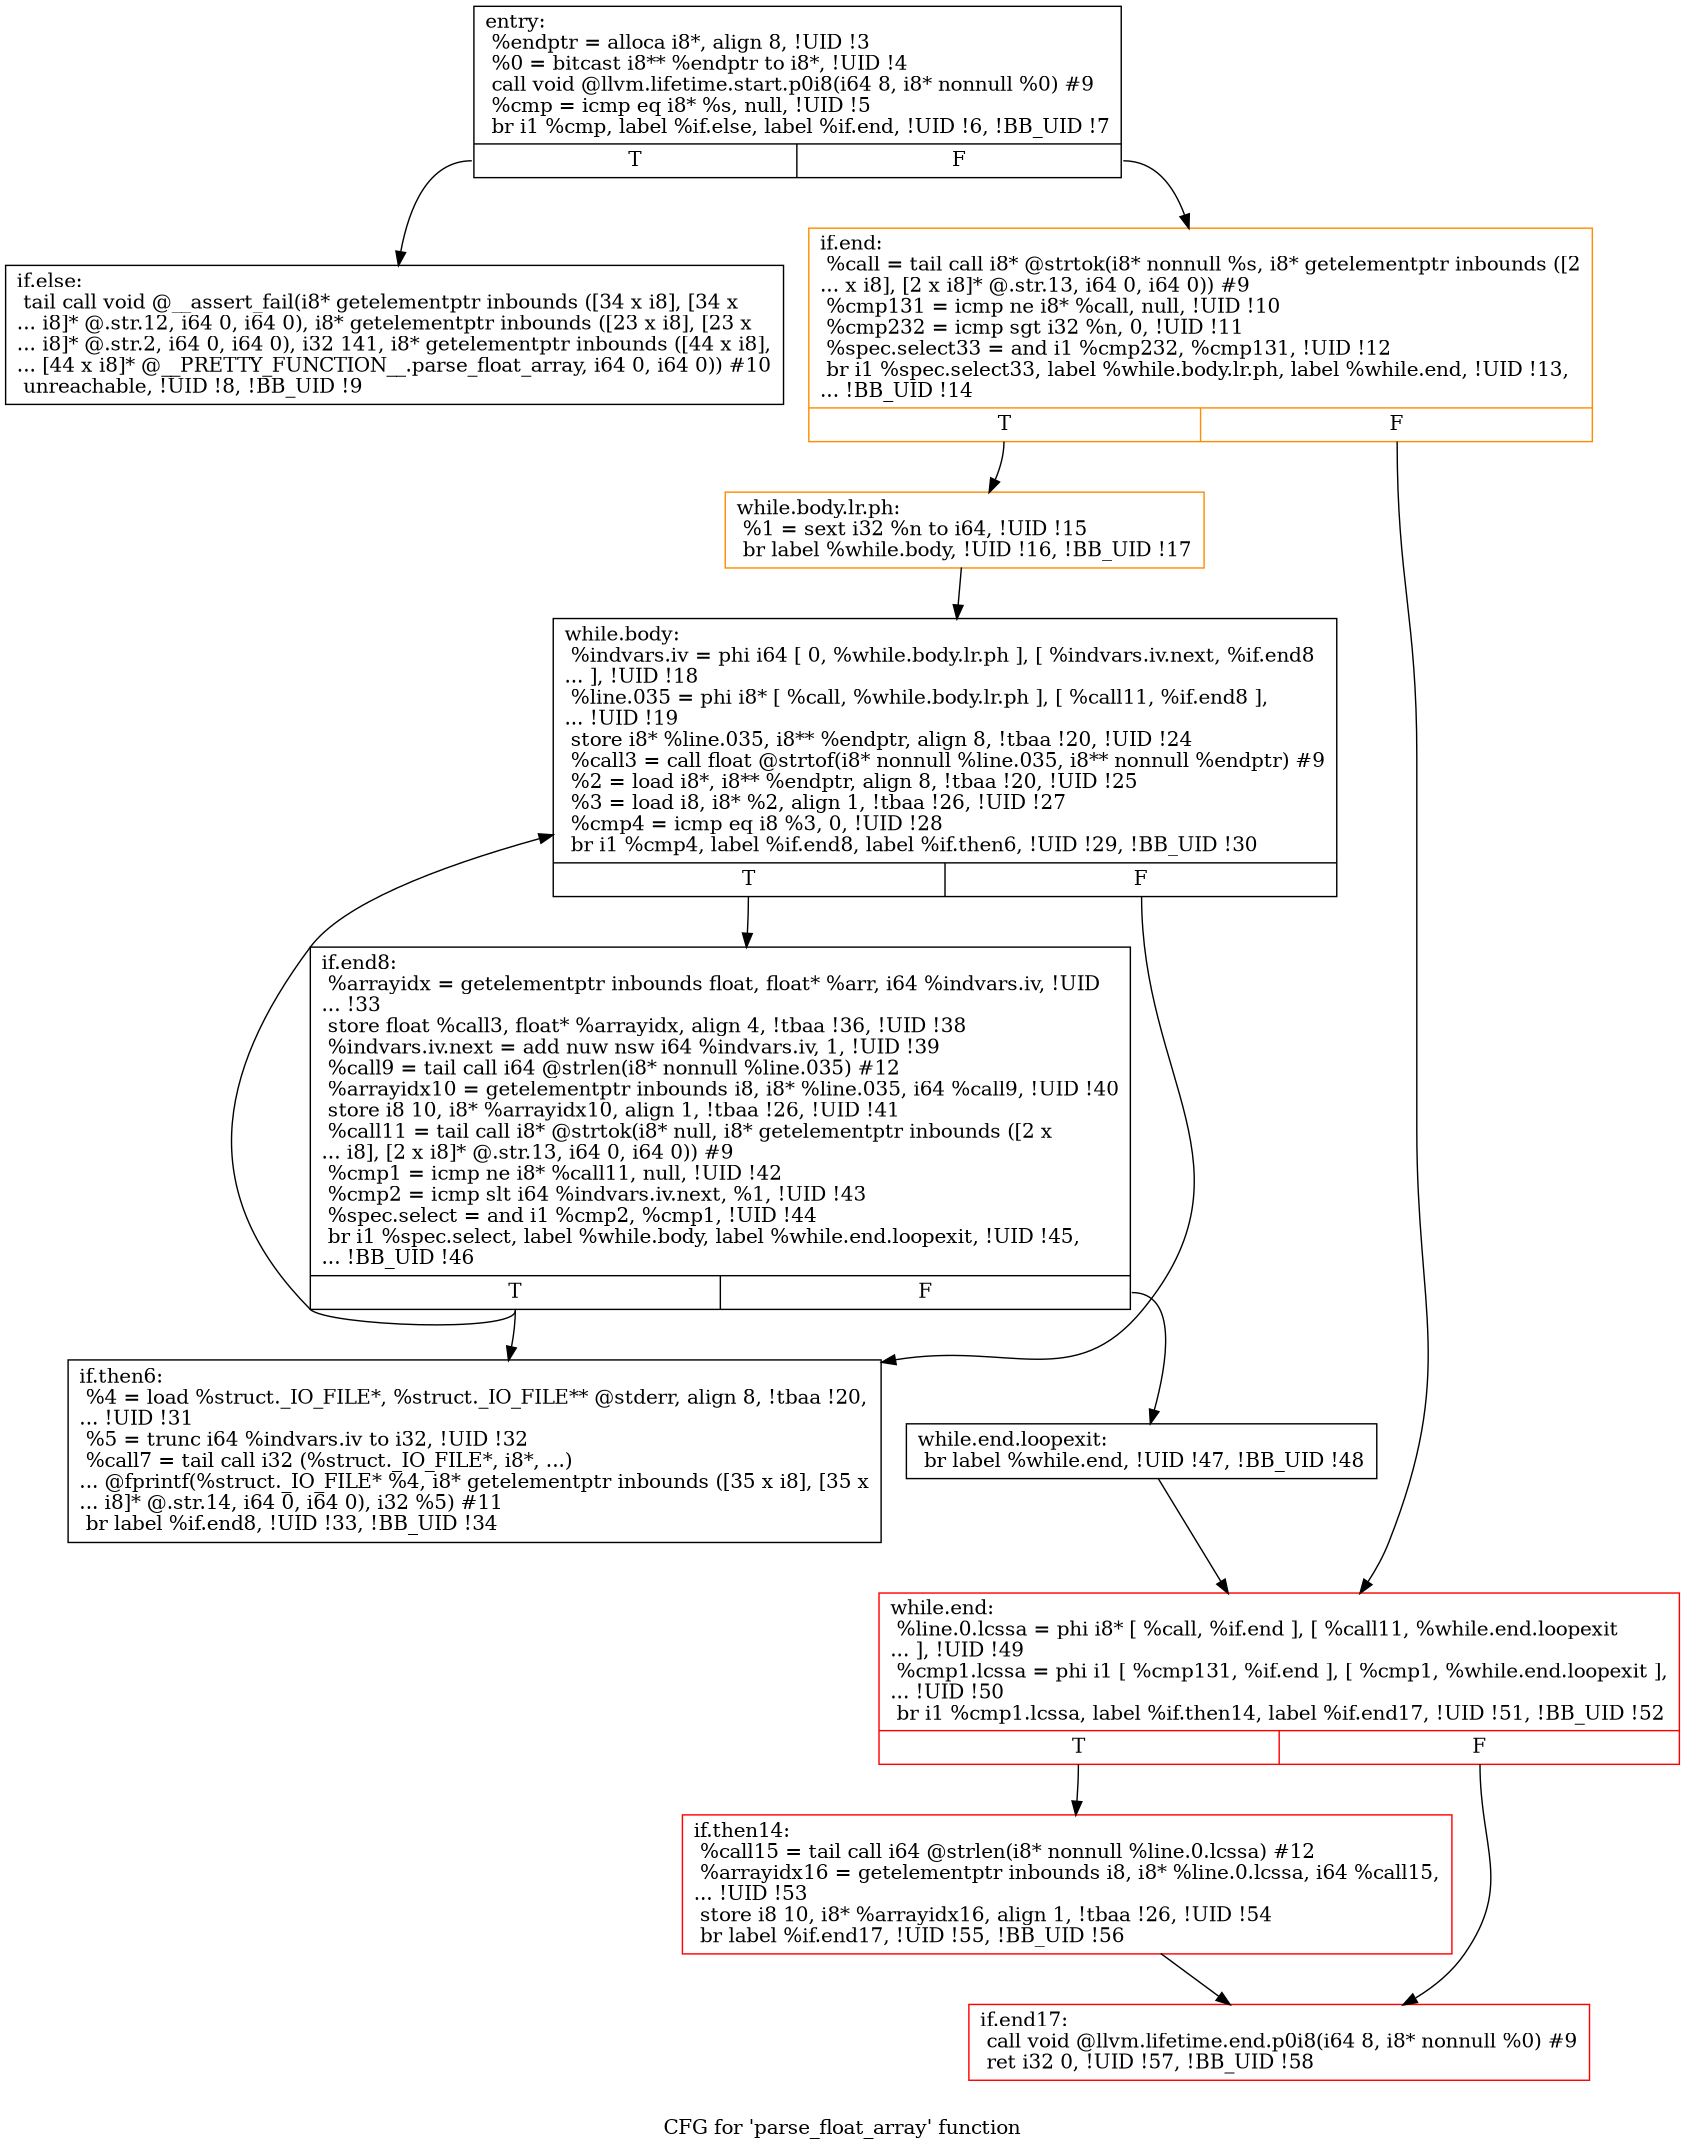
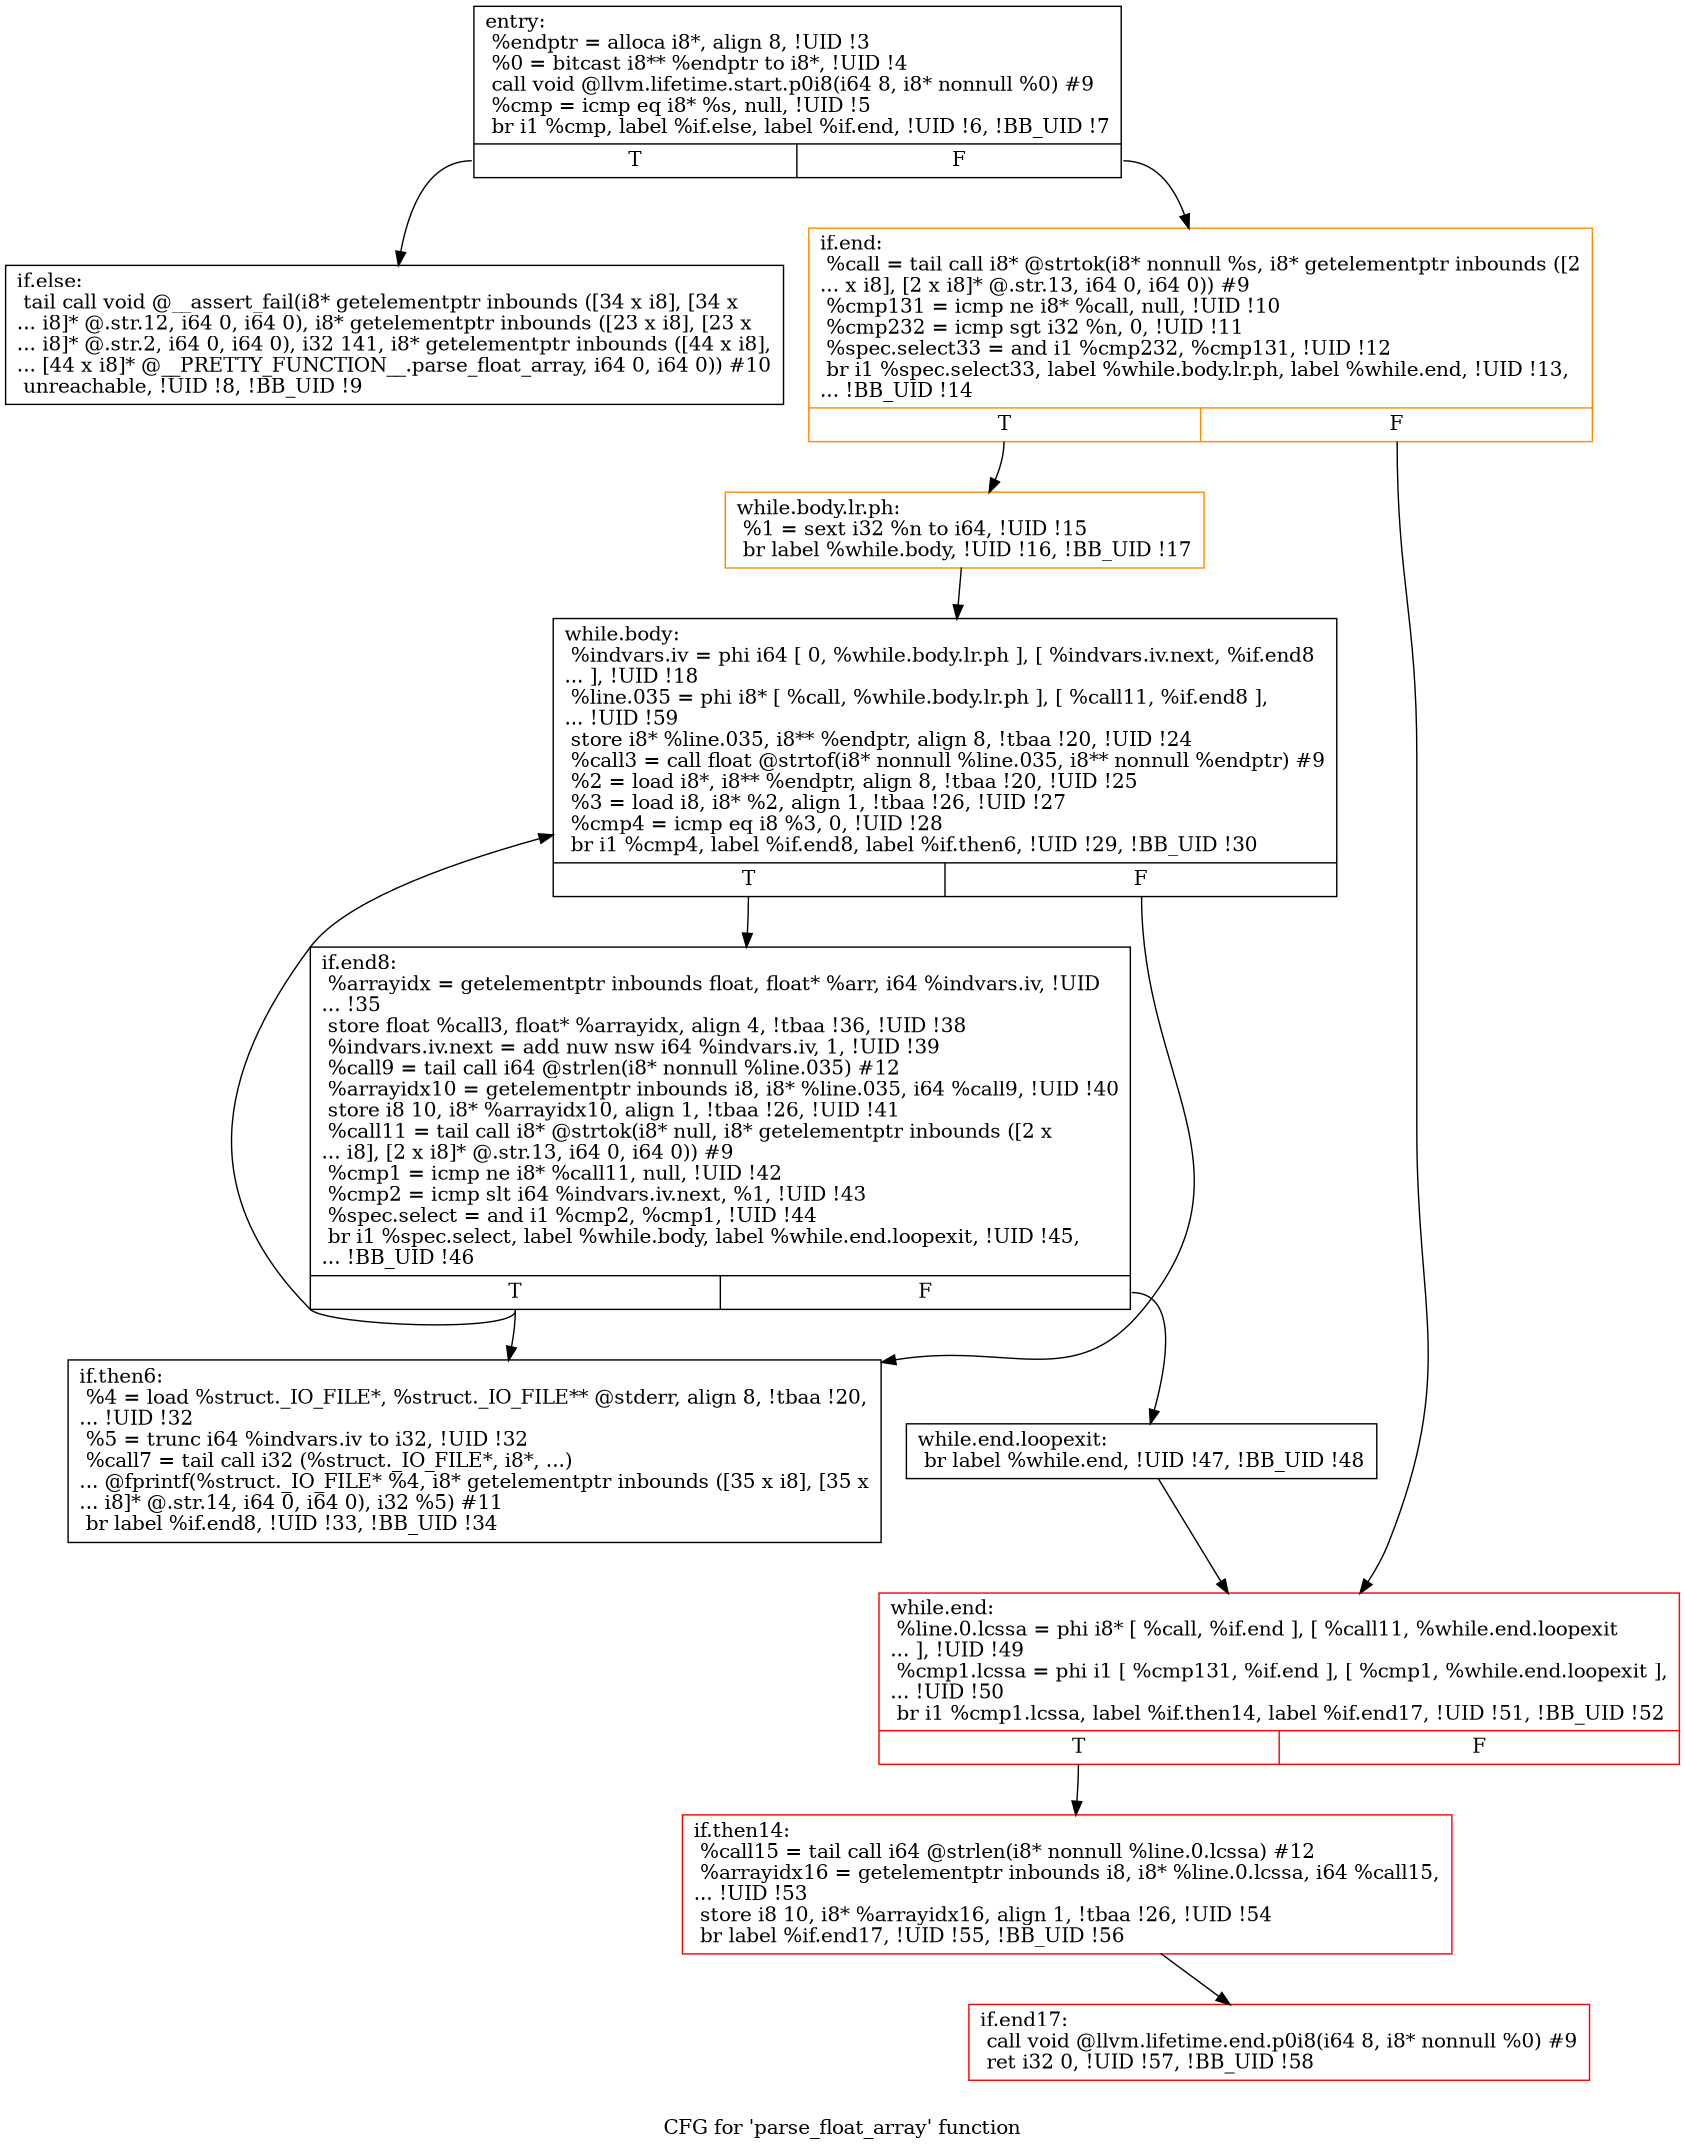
node "while.body:": text "... !UID !19" -> "... !UID !59"
node "if.end8:": text "... !33" -> "... !35"
node "if.then6:": text "... !UID !31" -> "... !UID !32"
edge "while.end:" -> "if.end17:": removed
